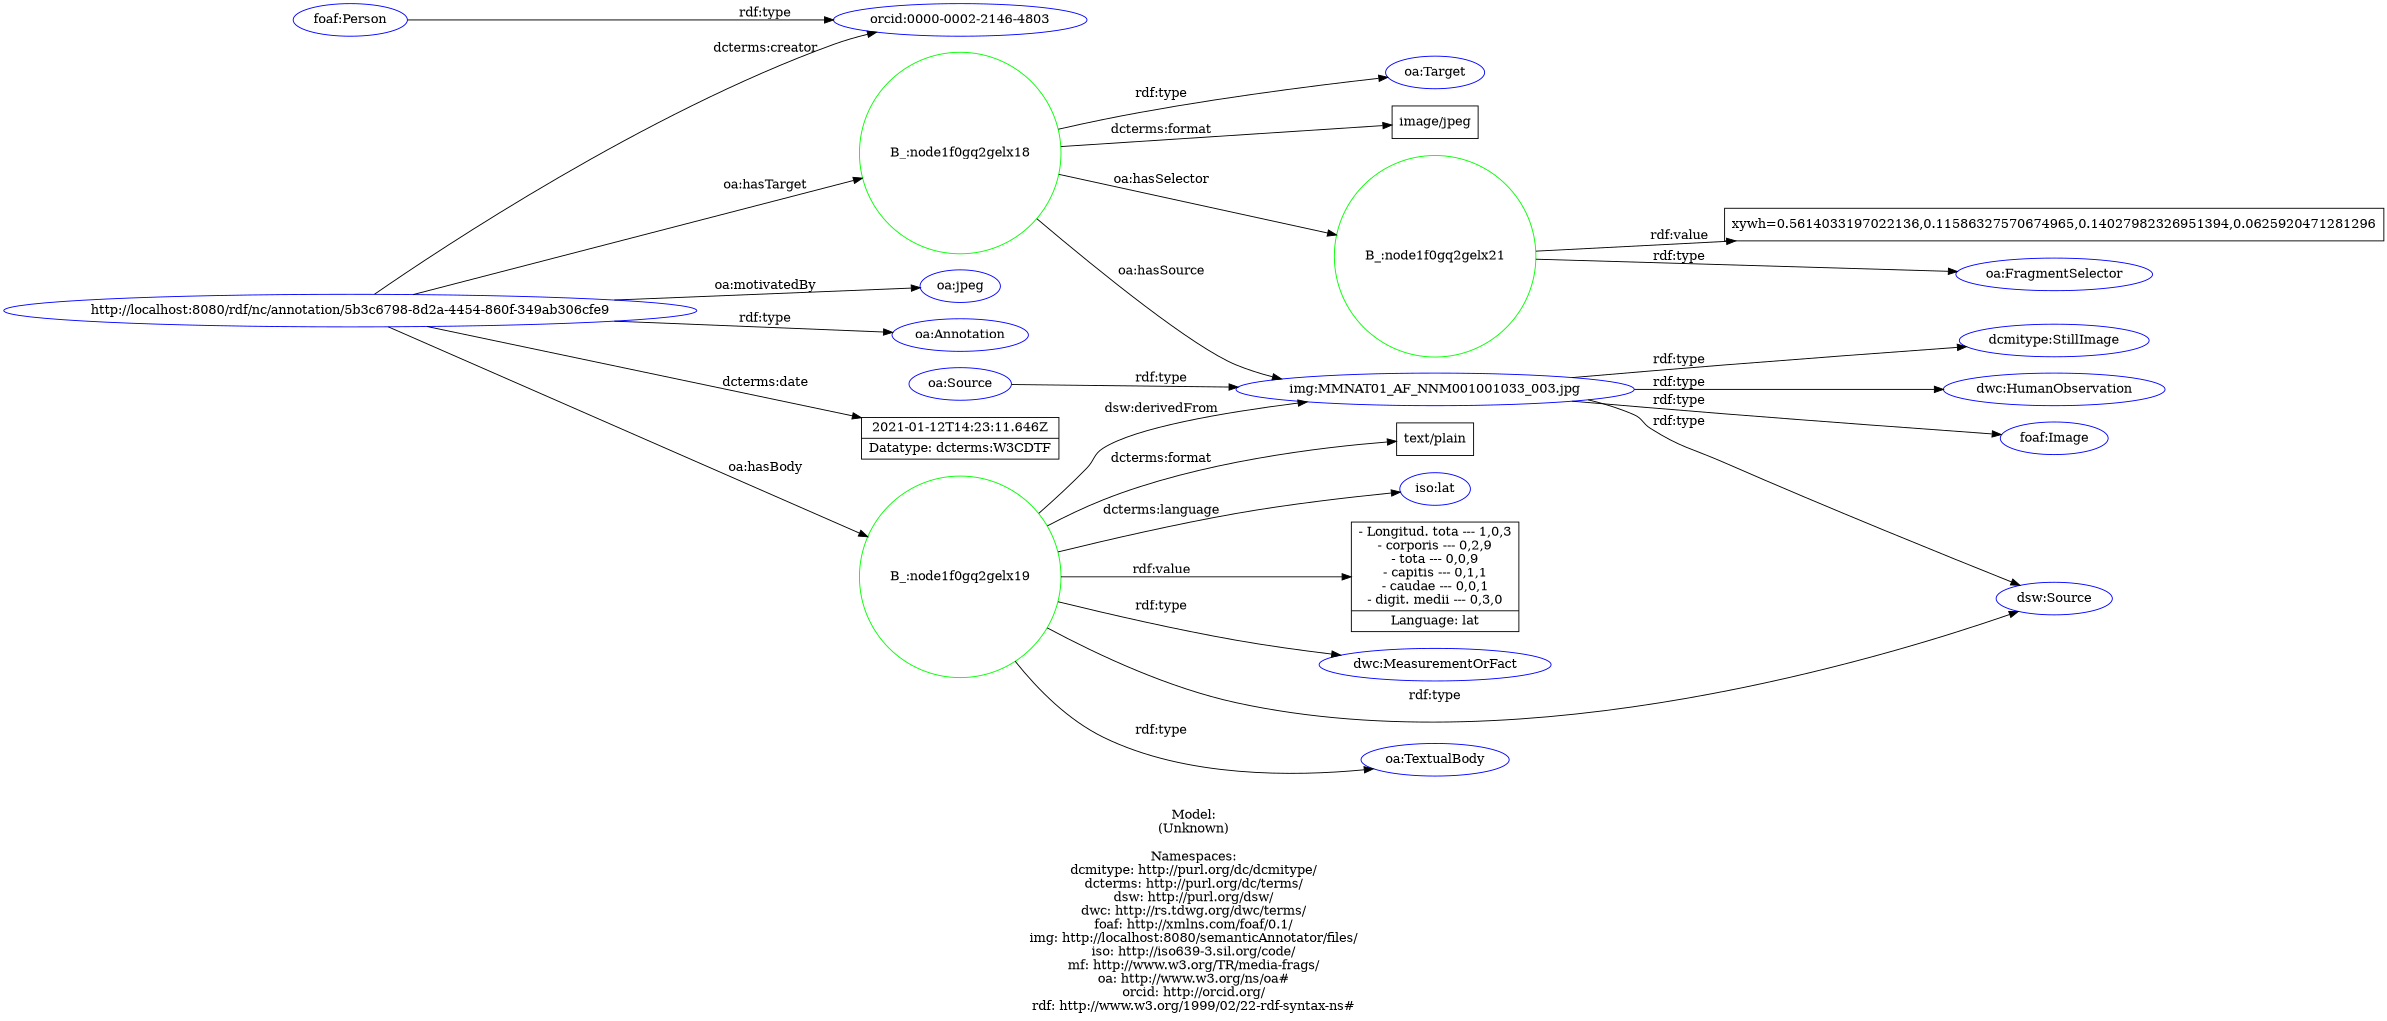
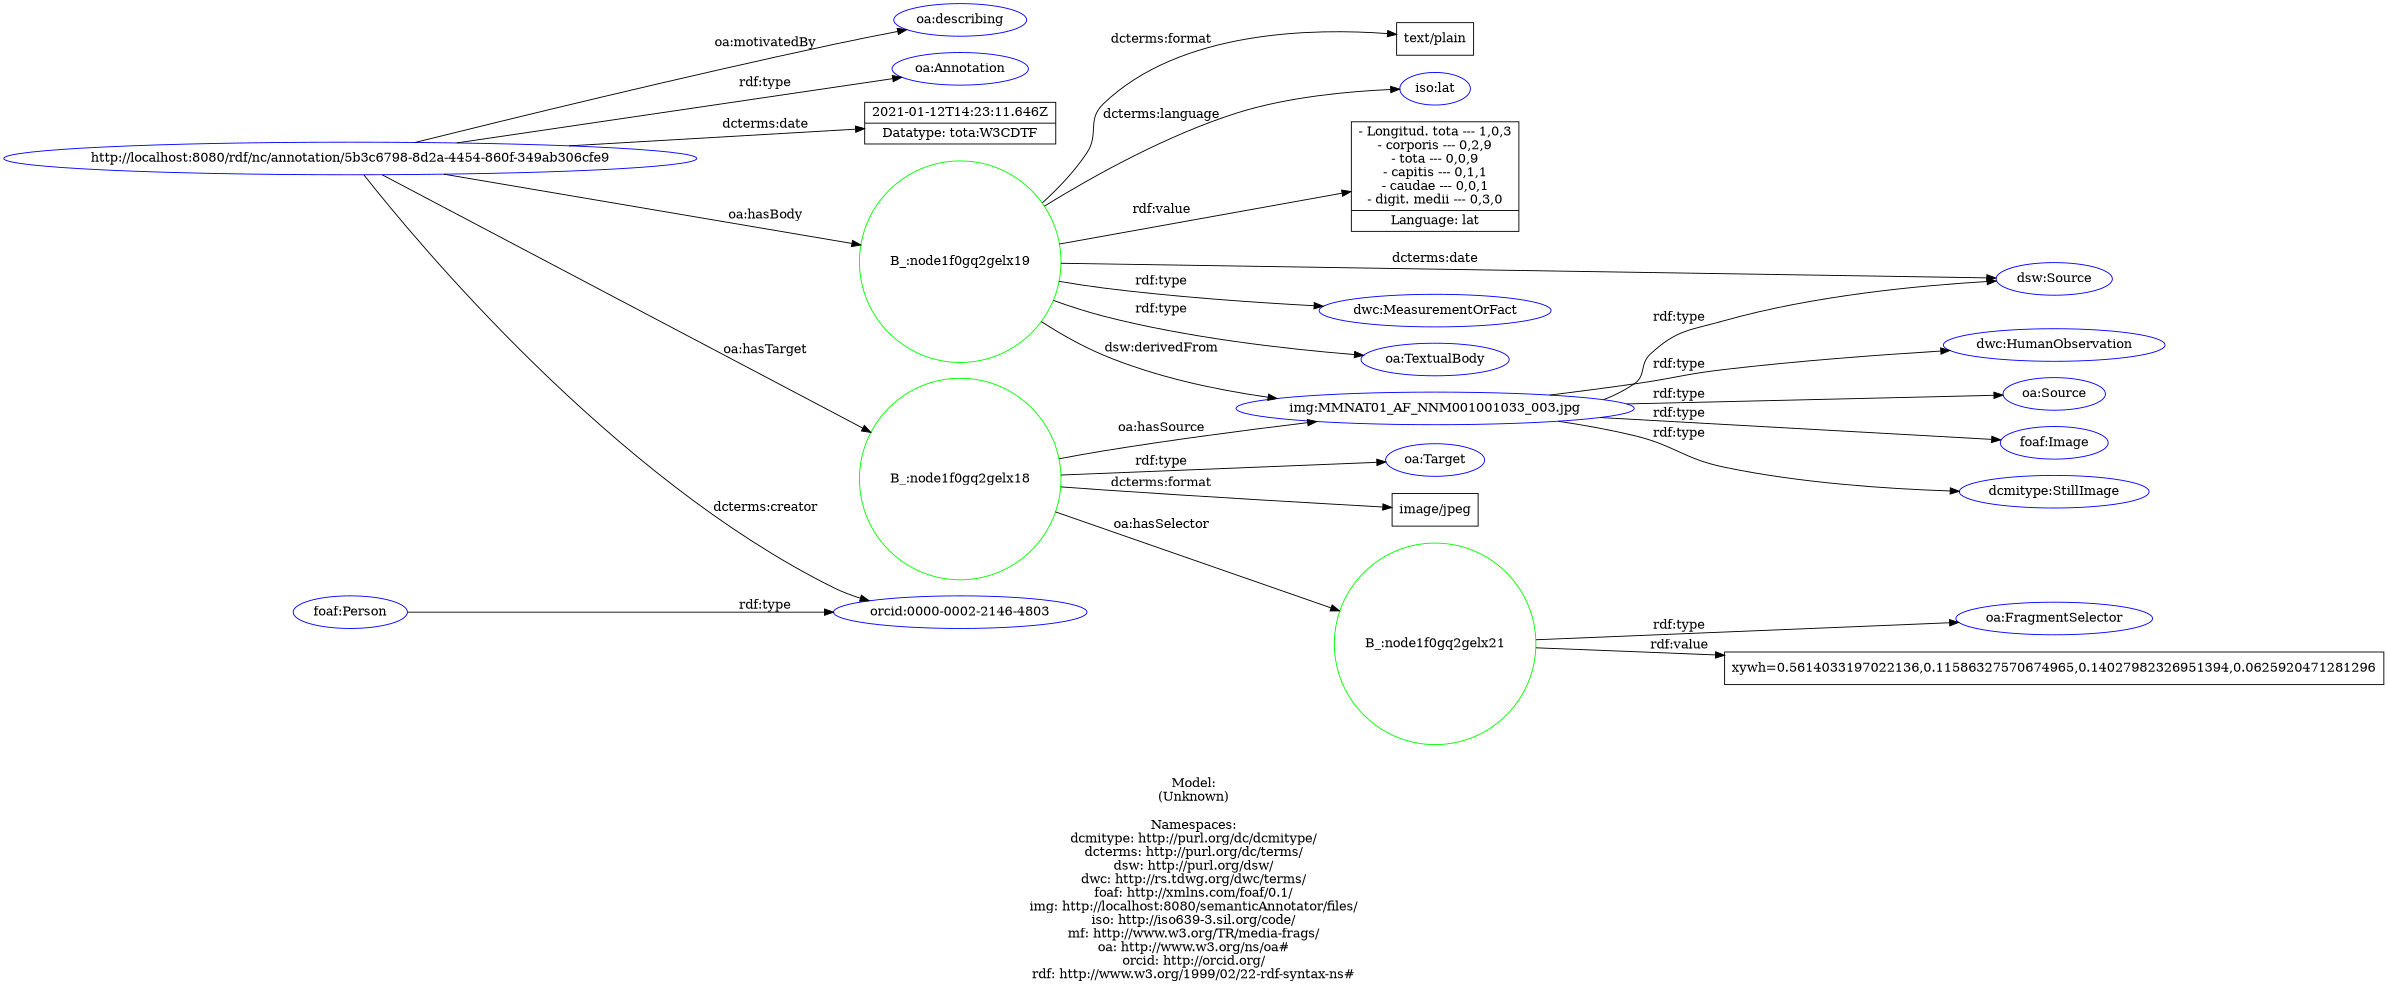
node "oa:jpeg": label "oa:jpeg" -> "oa:describing"
edge "oa:Source" -> "img:MMNAT01_AF_NNM001001033_003.jpg": reversed
node "2021-01-12T14:23:11.646Z": text "Datatype: dcterms:W3CDTF" -> "Datatype: tota:W3CDTF"
edge "B_:node1f0gq2gelx19" -> "dsw:Source": label "rdf:type" -> "dcterms:date"
